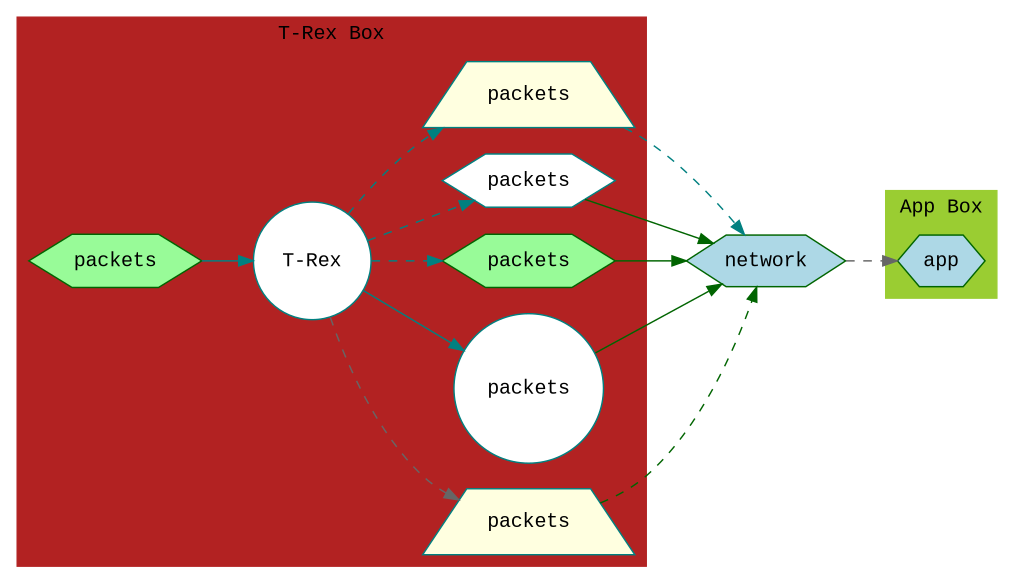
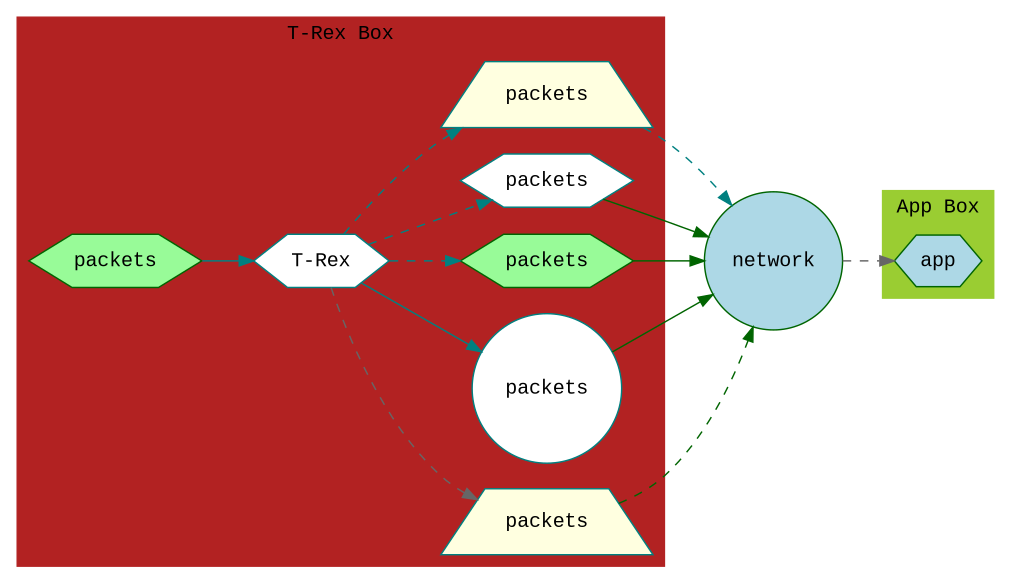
node "T-Rex": shape circle -> hexagon
node "network": shape hexagon -> circle
